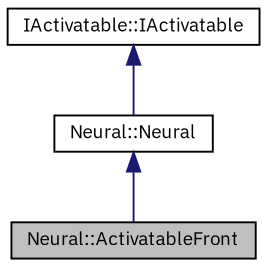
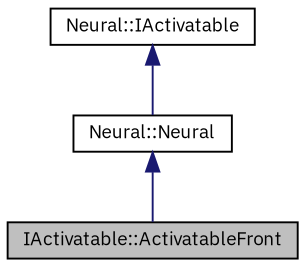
node "IActivatable::IActivatable": label "IActivatable::IActivatable" -> "Neural::IActivatable"
node "Neural::ActivatableFront": label "Neural::ActivatableFront" -> "IActivatable::ActivatableFront"
